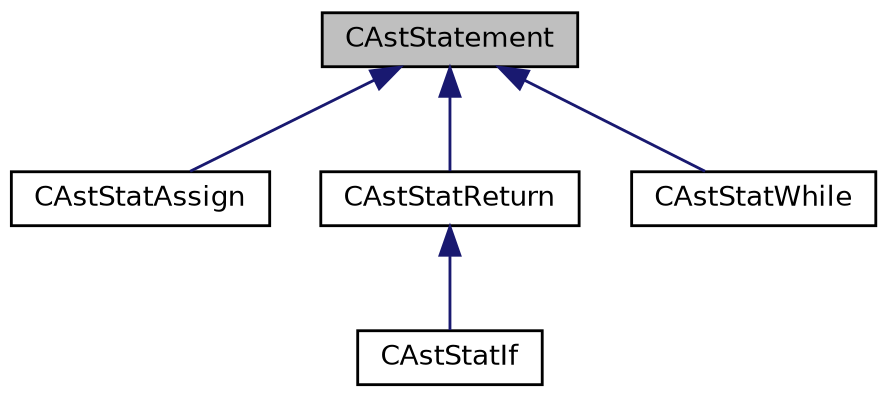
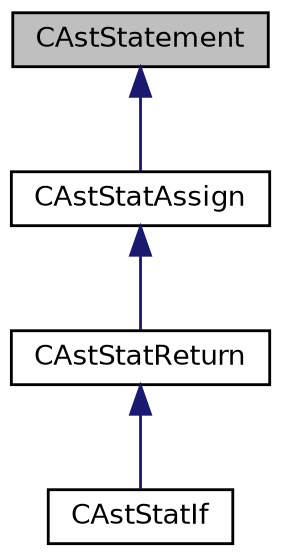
edge "CAstStatReturn" -> "CAstStatement": now "CAstStatReturn" -> "CAstStatAssign"
node "CAstStatWhile": removed
